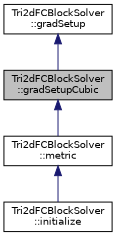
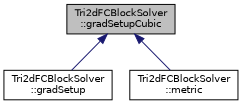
edge "Tri2dFCBlockSolver ::gradSetupCubic" -> "Tri2dFCBlockSolver ::gradSetup": reversed
node "Tri2dFCBlockSolver ::initialize": removed
